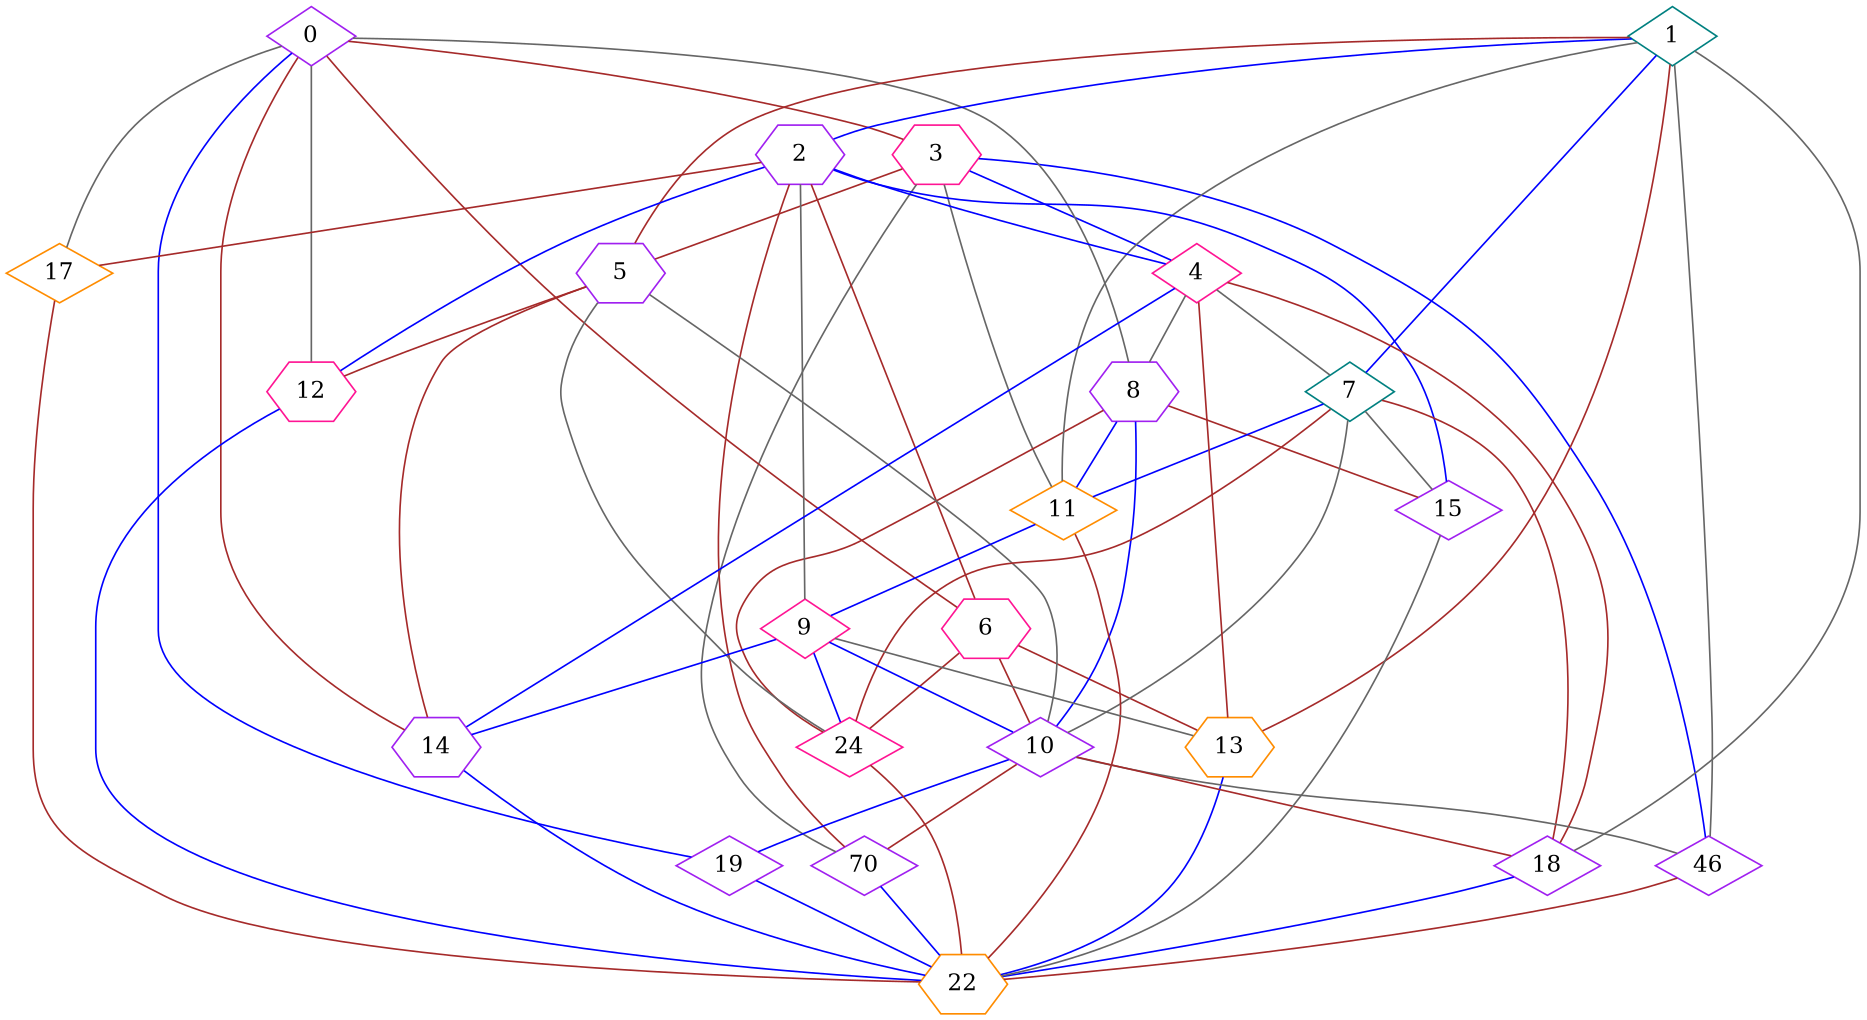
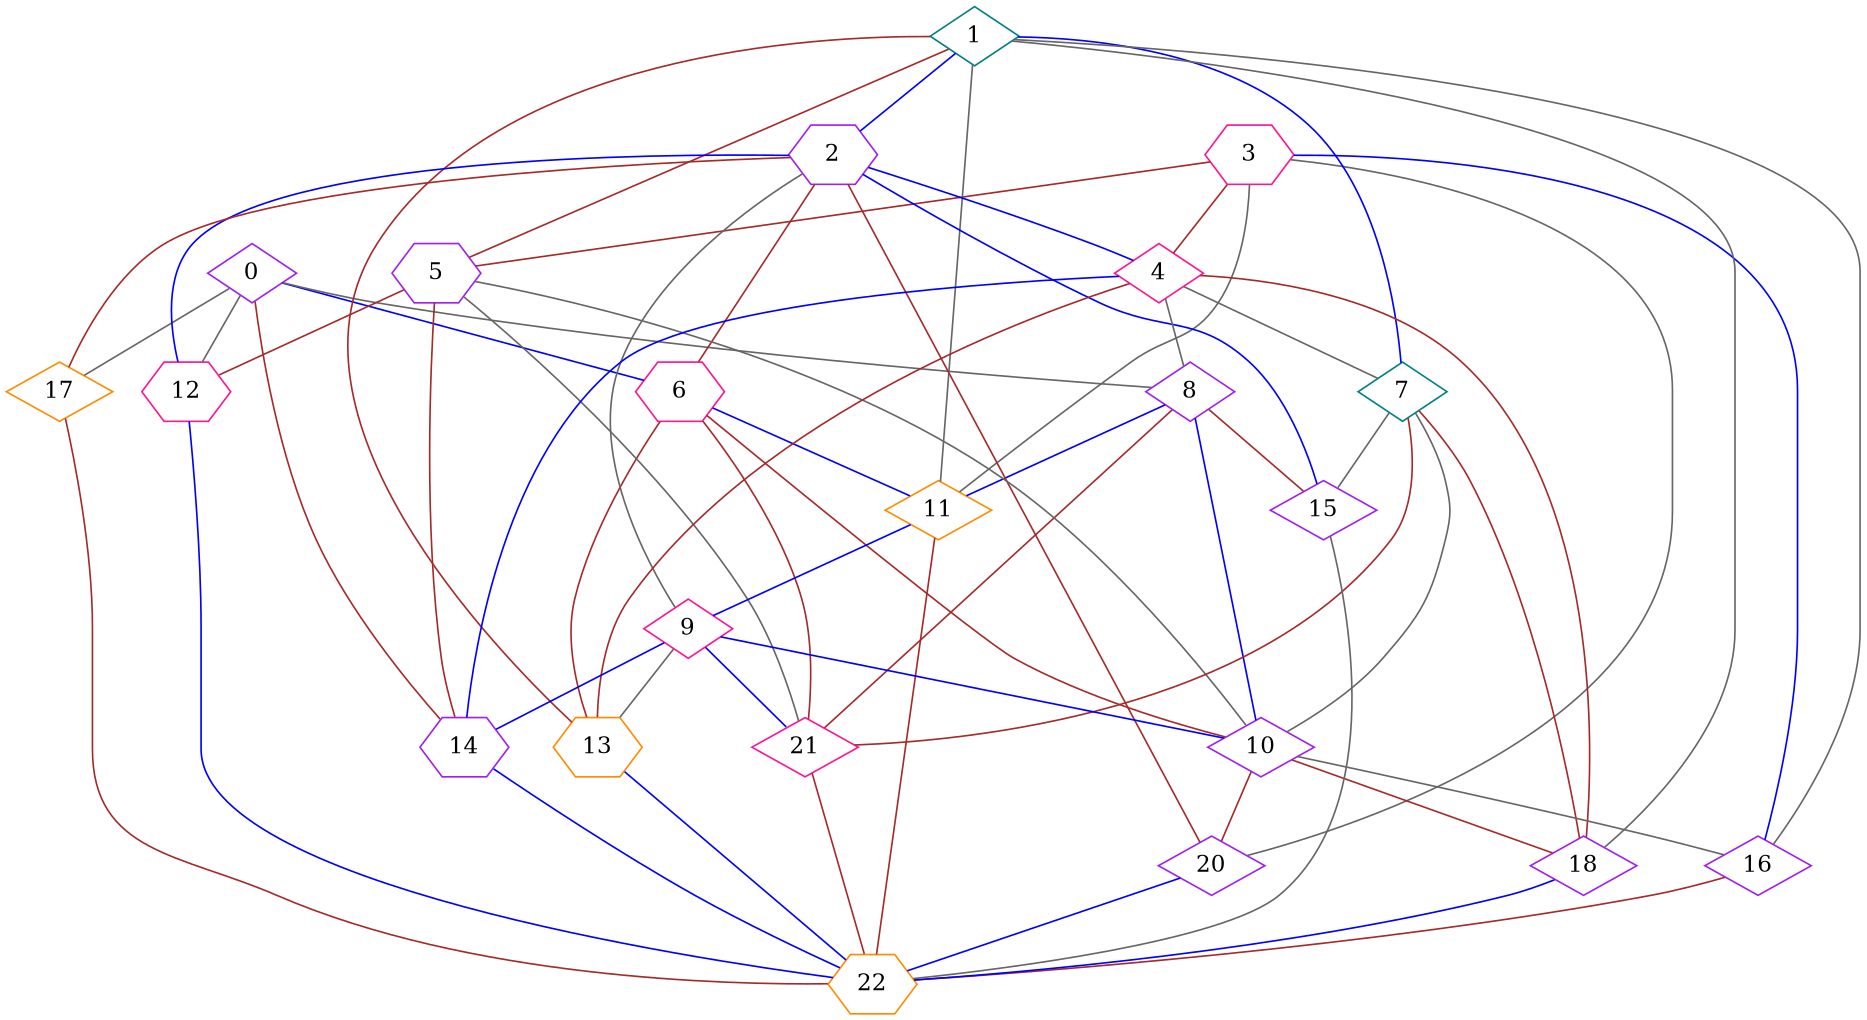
edge "0" -- "3": removed
edge "3" -- "4": color blue -> brown
edge "0" -- "6": color brown -> blue
node "8": shape hexagon -> diamond
edge "7" -- "11": now "6" -- "11"
node "24": label "24" -> "21"
node "19": removed
node "70": label "70" -> "20"
node "46": label "46" -> "16"
